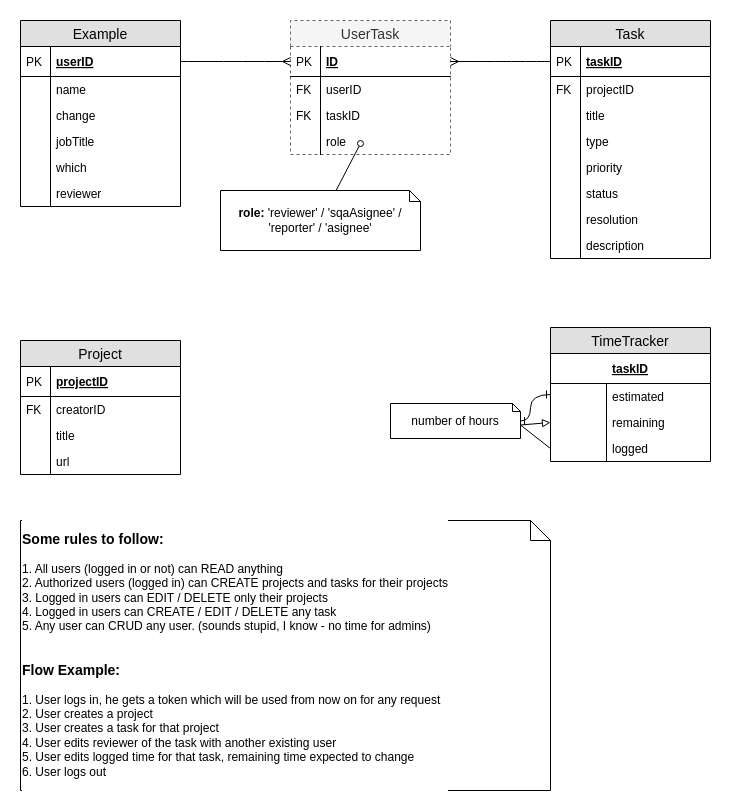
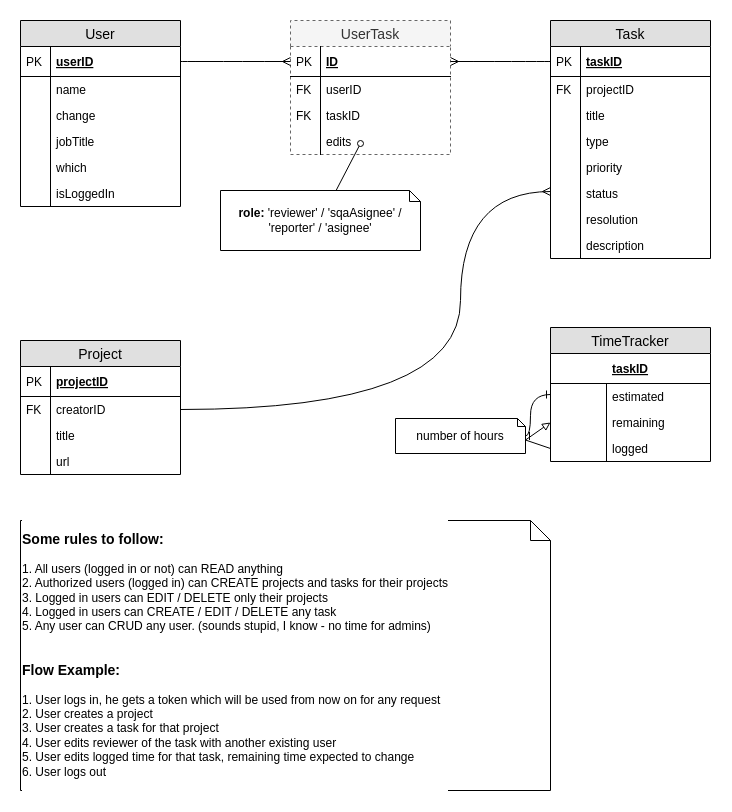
node "Example": label "Example" -> "User"
node "role": label "role" -> "edits"
node "reviewer": label "reviewer" -> "isLoggedIn"
edge "creatorID" -> "Task": added
node "number of hours": moved (456, 421) -> (461, 436)
